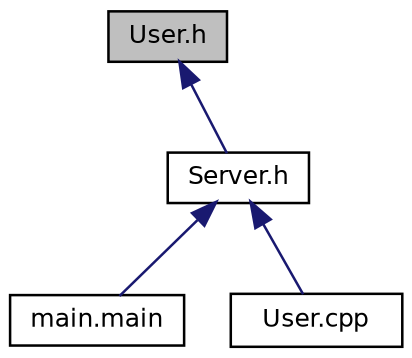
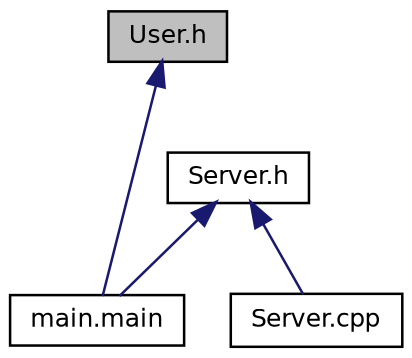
edge "Server.h" -> "User.h": now "main.main" -> "User.h"
node "User.cpp": label "User.cpp" -> "Server.cpp"
